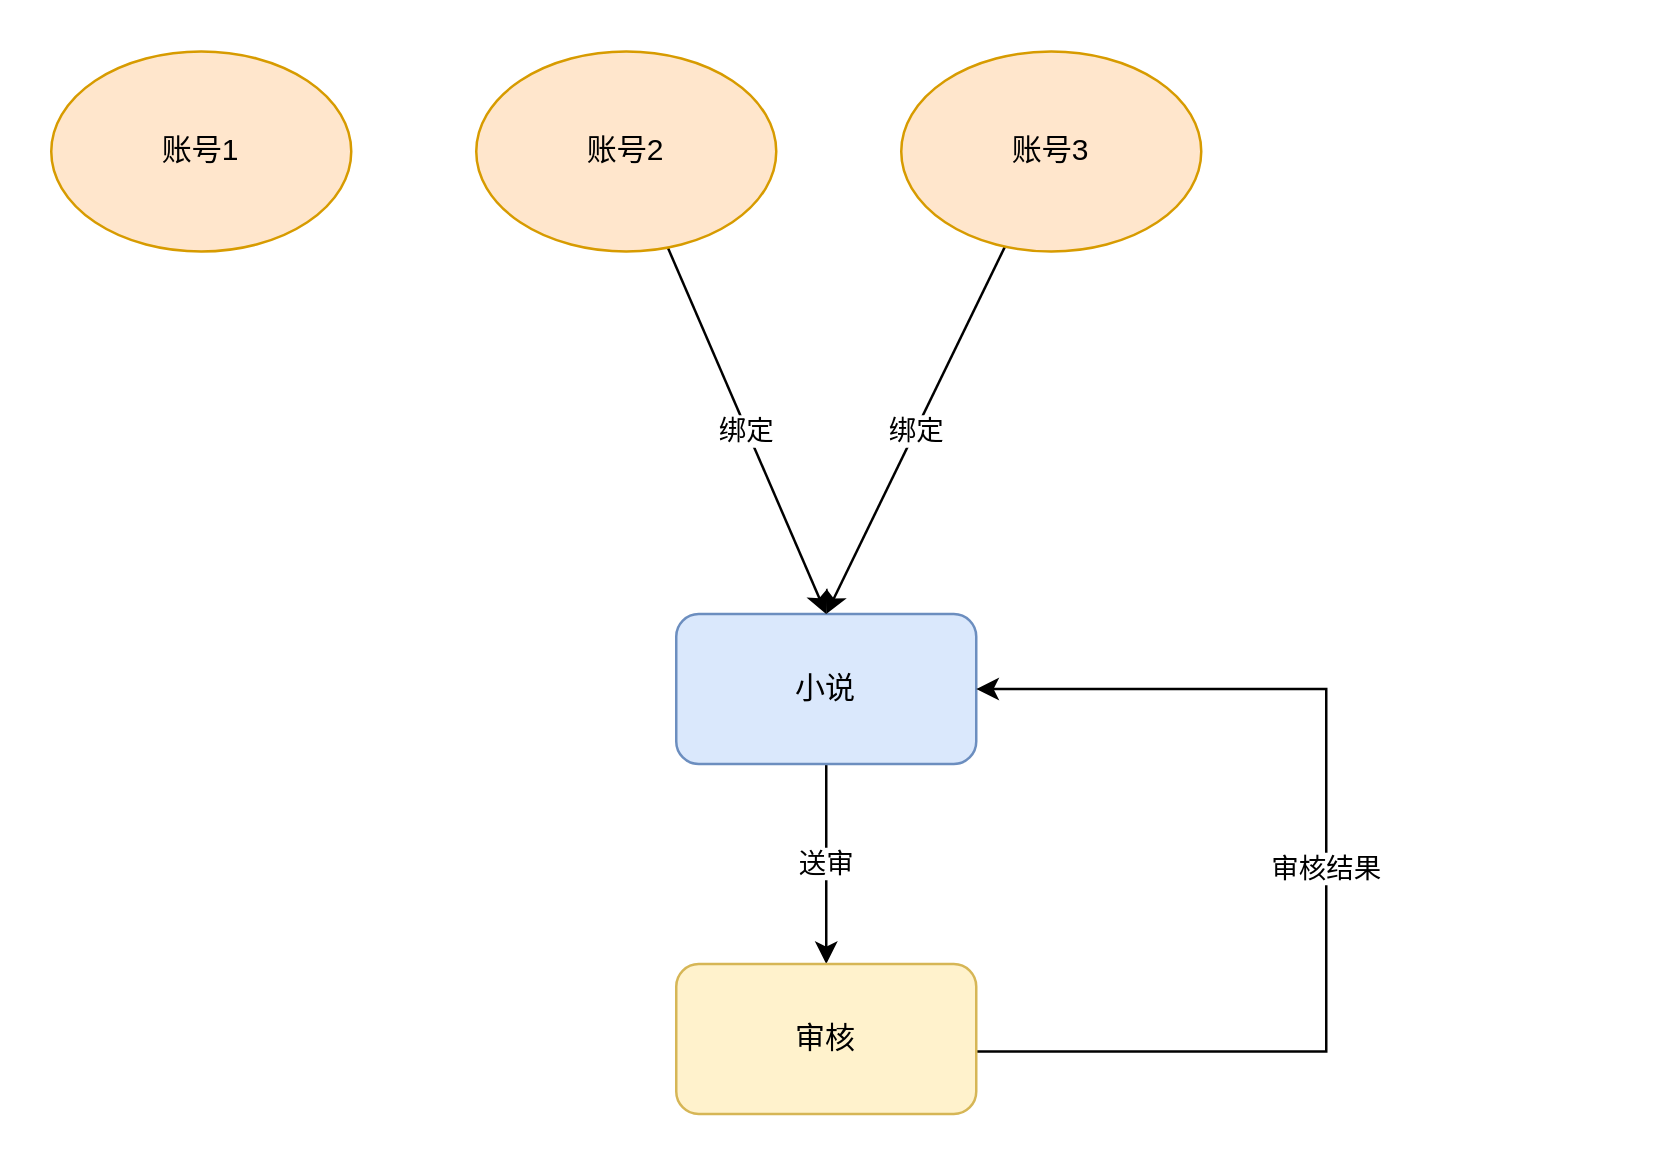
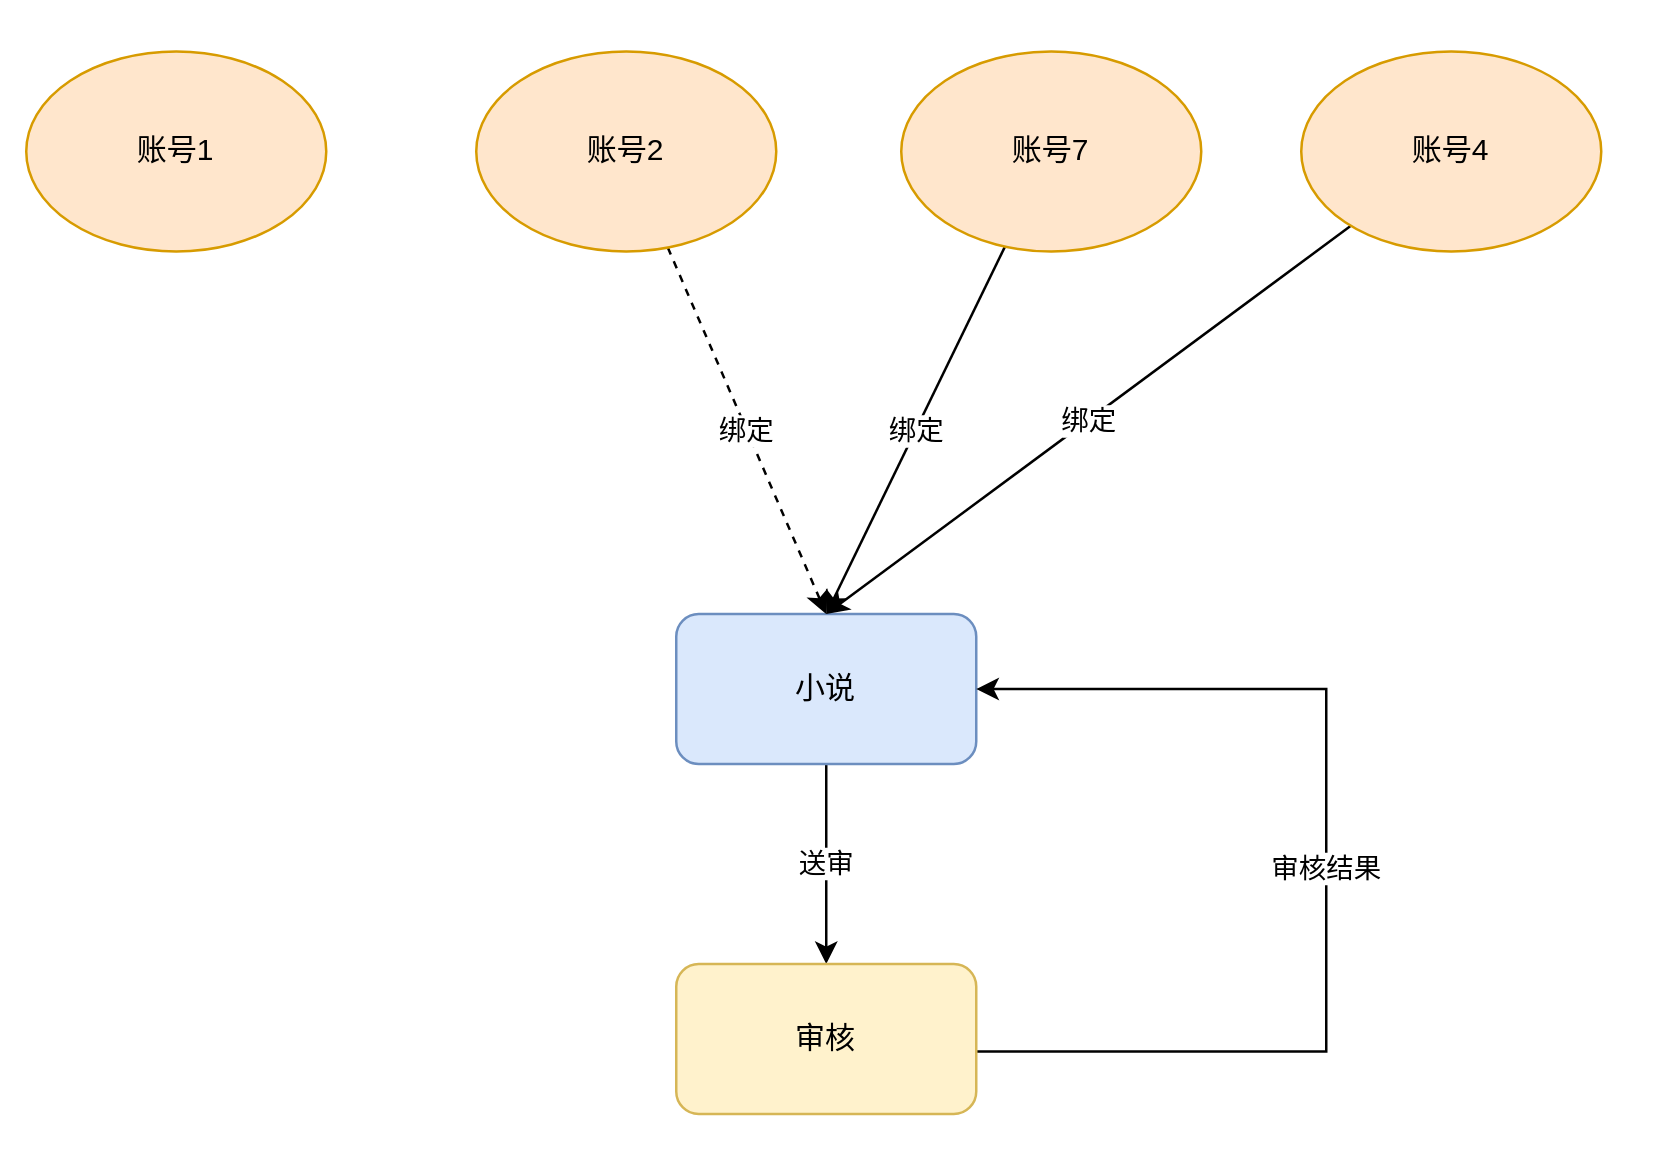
node "账号1": moved (201, 151) -> (176, 151)
node "账号3": label "账号3" -> "账号7"
node "账号4": added
edge "账号2" -> "小说": style solid -> dashed
edge "账号4" -> "小说": added, label "绑定"
